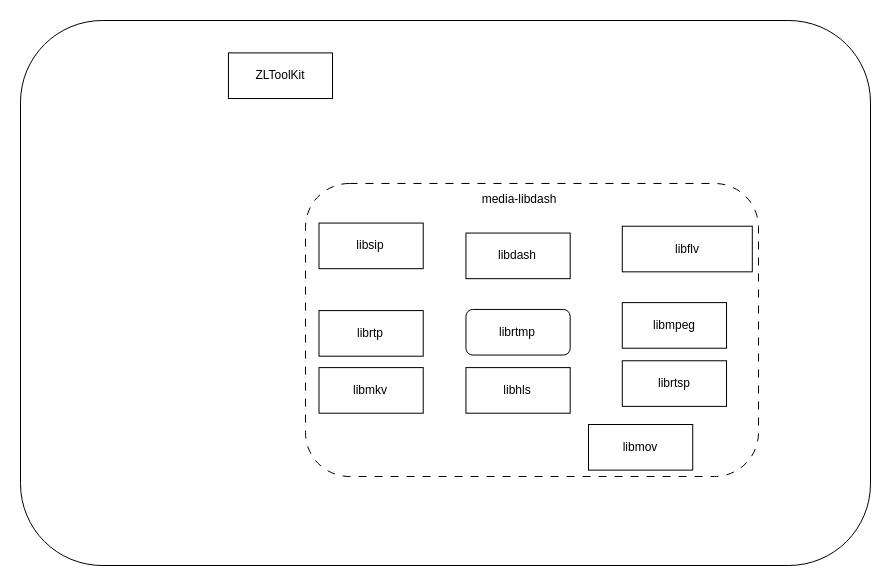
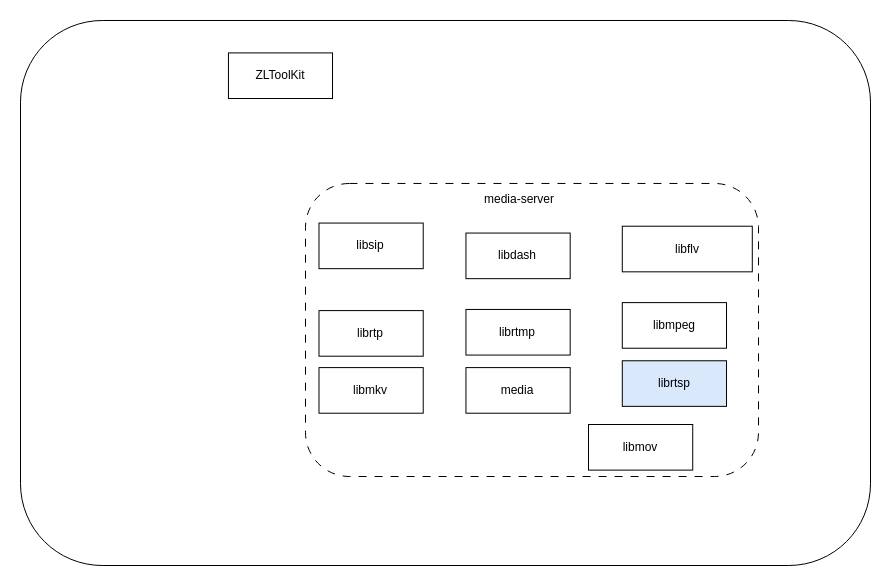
node "media-libdash": label "media-libdash" -> "media-server"
node "librtmp": shape rounded rectangle -> rectangle
node "librtsp": fillcolor #ffffff -> #dae8fc
node "libhls": label "libhls" -> "media"
